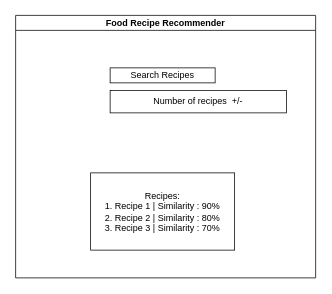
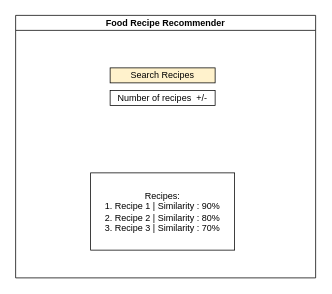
node "Search Recipes": fillcolor #ffffff -> #fff2cc
node "Number of recipes +/-": size 176x23 -> 105x15
